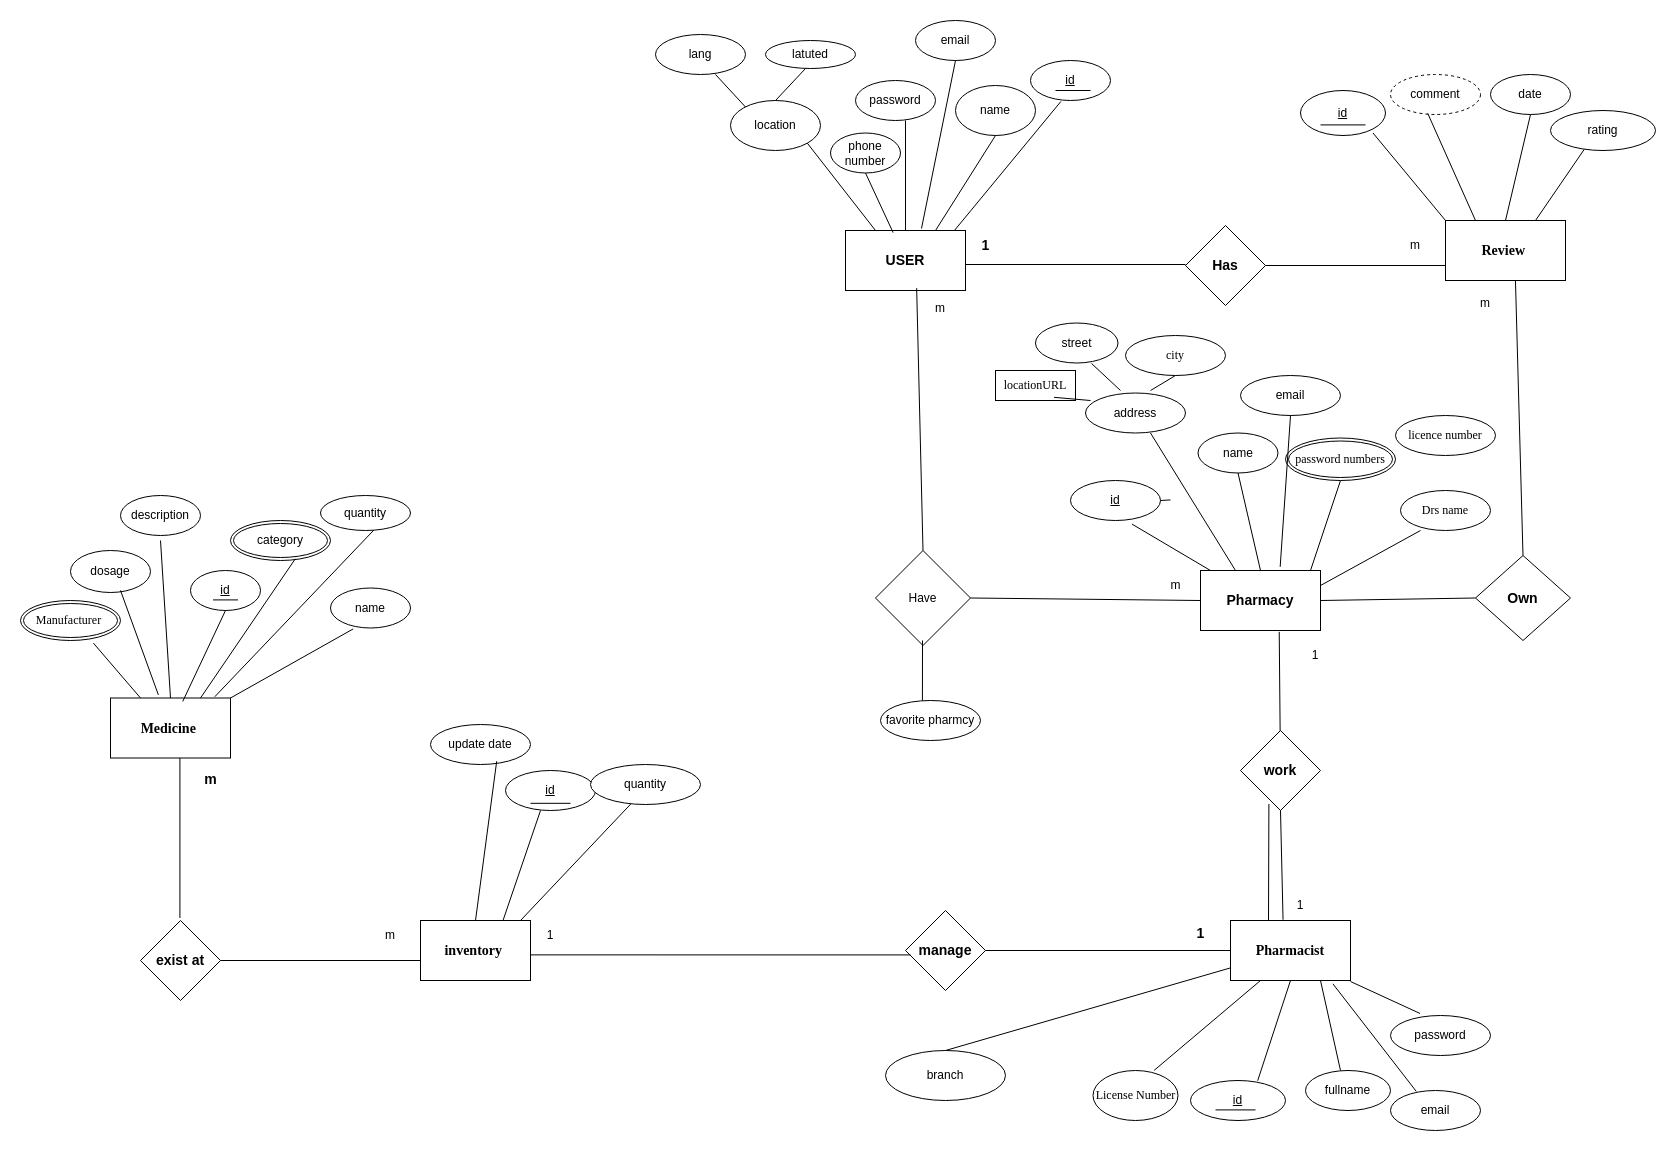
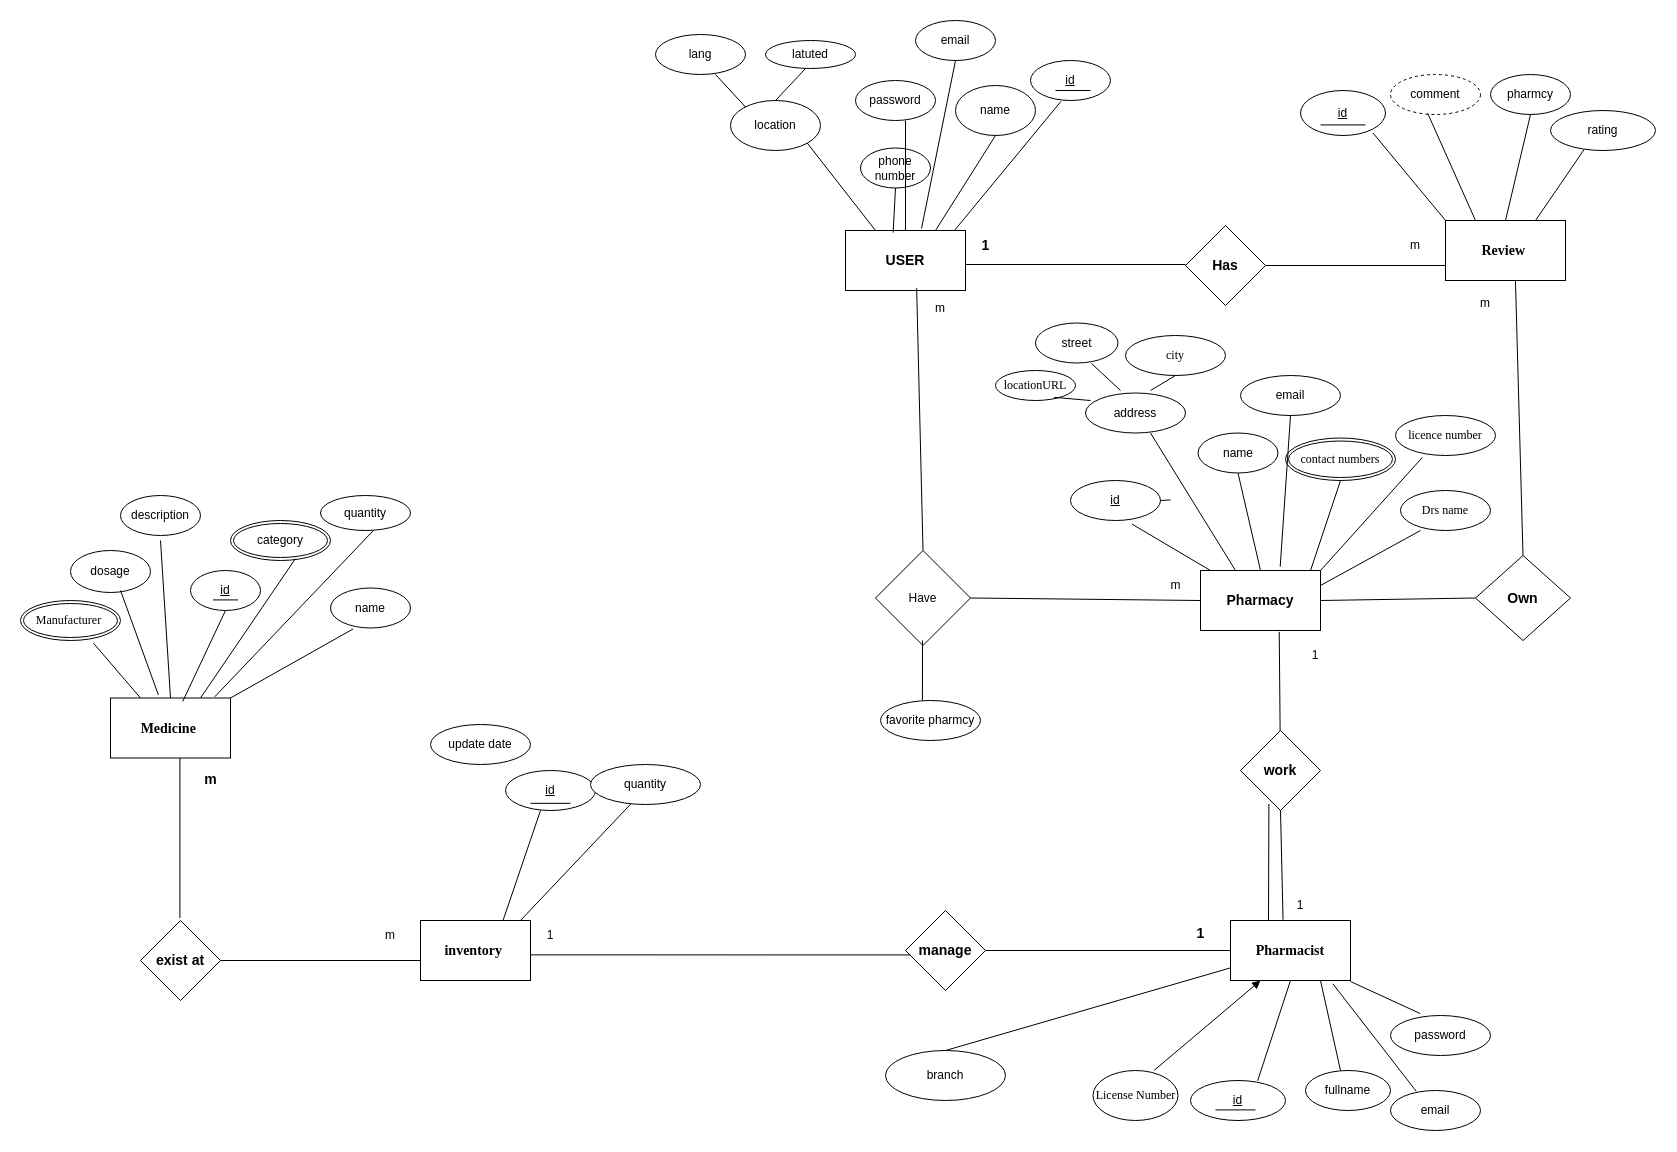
node "date": label "date" -> "pharmcy"
node "phone number": moved (866, 153) -> (896, 168)
node "locationURL": shape rectangle -> ellipse
node "password numbers": label "password numbers" -> "contact numbers"
edge "licence number" -- "Pharmacy": added
edge "update date" -- "inventory": removed
edge "Pharmacist" -- "License Number": arrowhead none -> block
